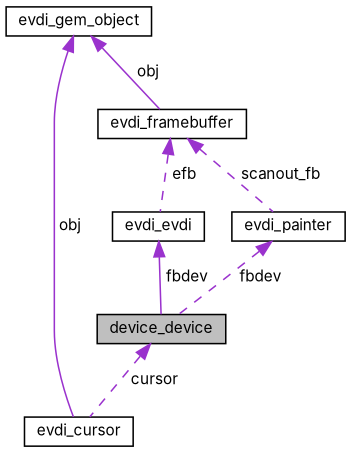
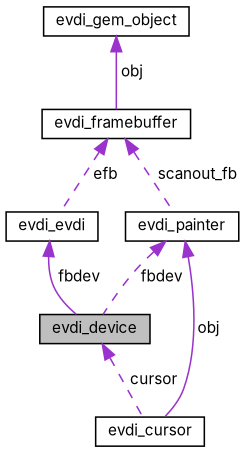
edge "evdi_cursor" -> "evdi_gem_object": now "evdi_cursor" -> "evdi_painter"
node "device_device": label "device_device" -> "evdi_device"
